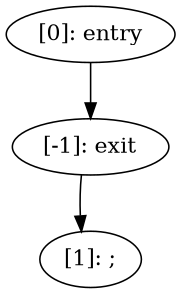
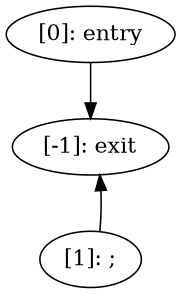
edge "[-1]: exit" -> "[1]: ;": reversed
